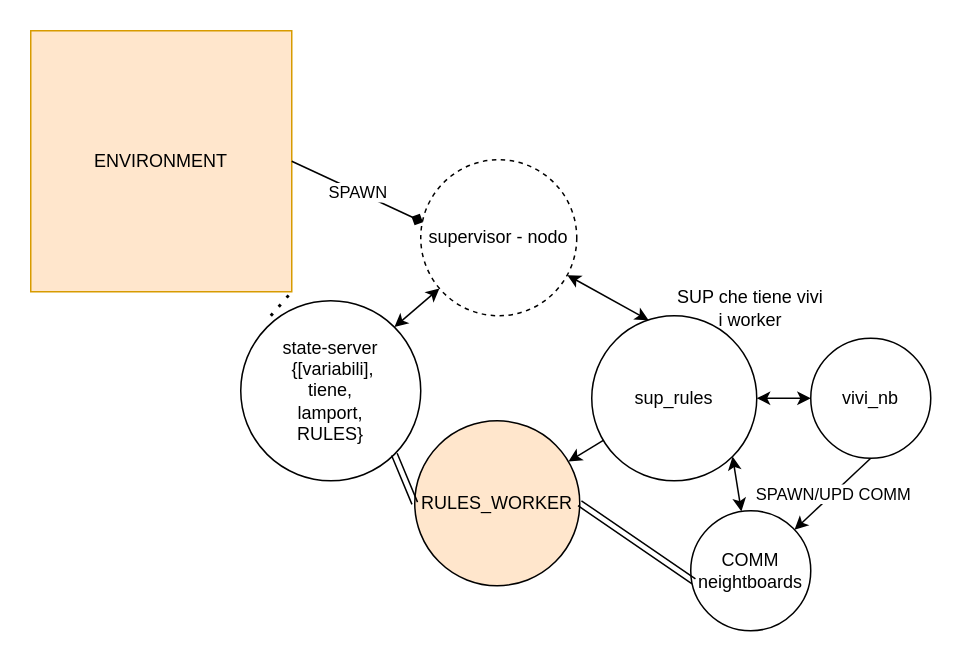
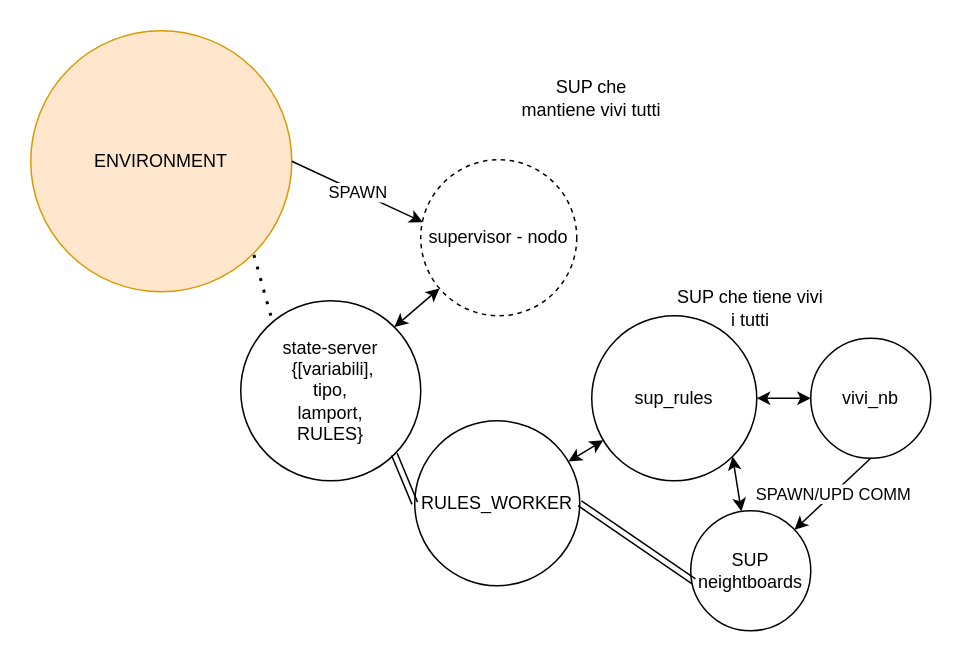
node "SUP che mantiene vivi tutti": added
node "ENVIRONMENT": shape rectangle -> ellipse
edge "ENVIRONMENT" -> "supervisor - nodo": arrowhead diamond -> classic
edge "supervisor - nodo" -- "sup_rules": removed
node "SUP che tiene vivi i worker": label "SUP che tiene vivi i worker" -> "SUP che tiene vivi i tutti"
node "state-server {[variabili], tiene, lamport, RULES}": label "state-server {[variabili], tiene, lamport, RULES}" -> "state-server {[variabili], tipo, lamport, RULES}"
edge "sup_rules" -> "RULES_WORKER": arrowhead none -> classic
node "RULES_WORKER": fillcolor #ffe6cc -> #ffffff
node "COMM neightboards": label "COMM neightboards" -> "SUP neightboards"
